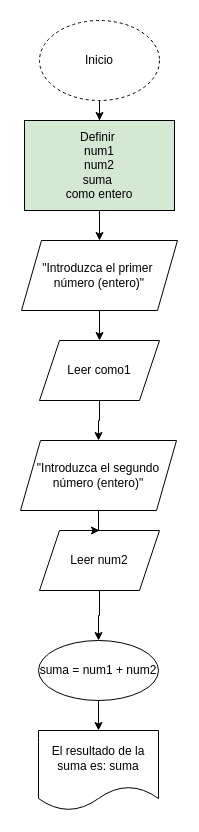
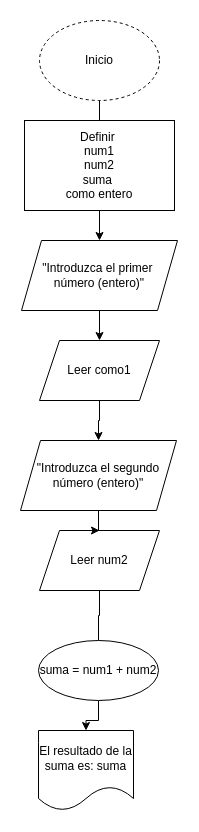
edge "Inicio" -> "Definir num1 num2 suma como entero": arrowhead classic -> none
node "Definir num1 num2 suma como entero": fillcolor #d5e8d4 -> #ffffff
edge "Leer num2" -> "suma = num1 + num2": arrowhead classic -> none
node "El resultado de la suma es: suma": size 120x80 -> 95x80
